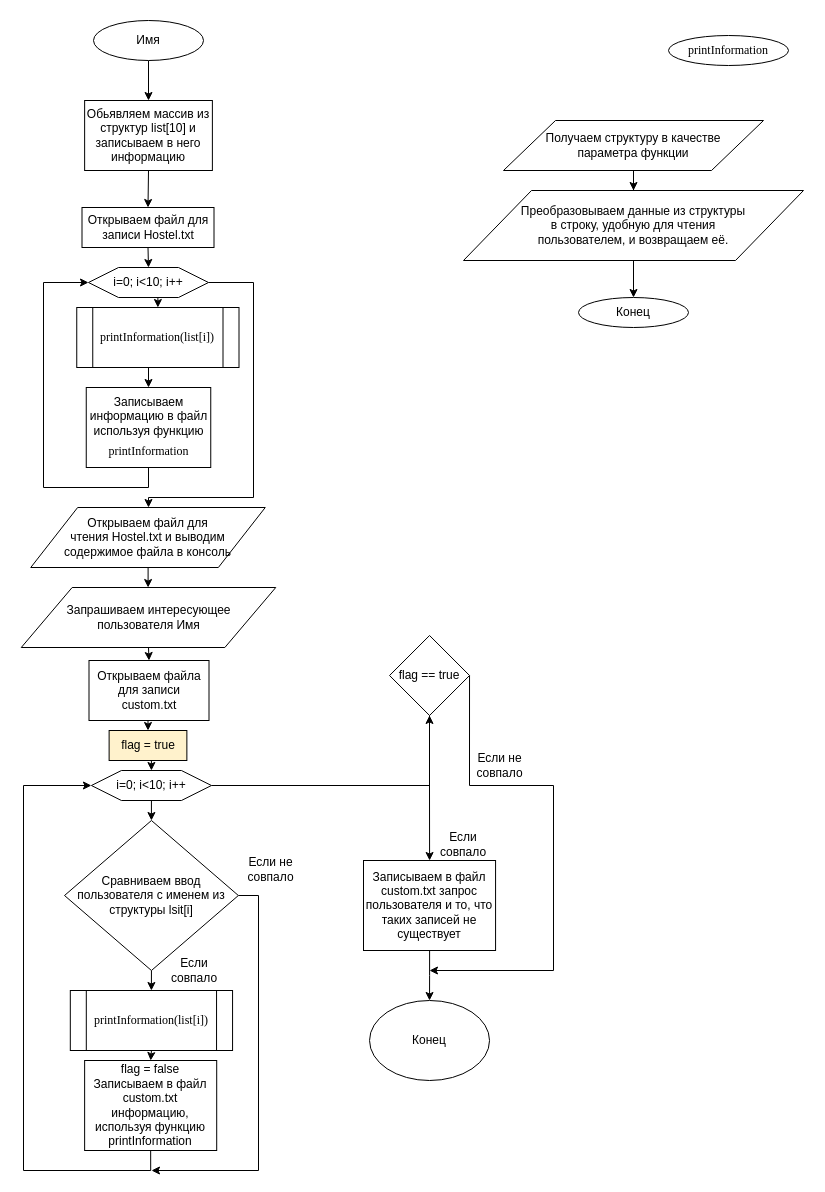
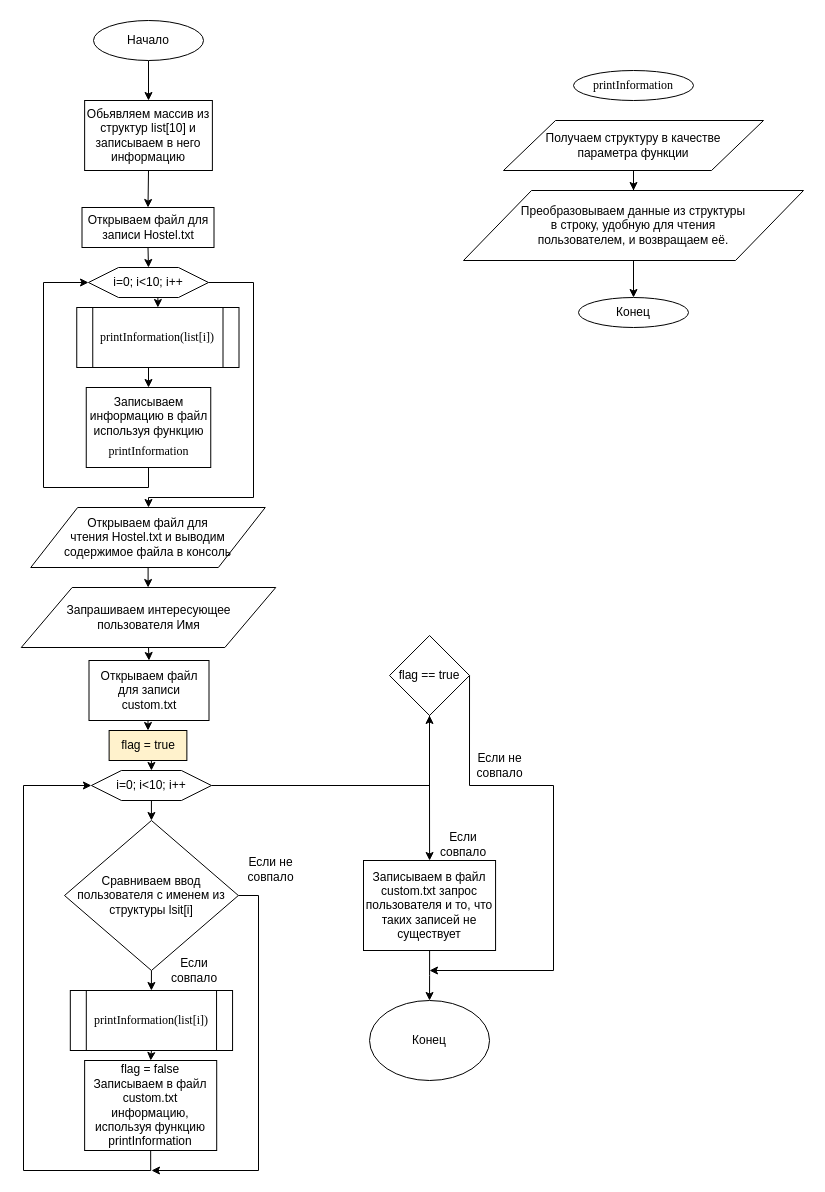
node "Имя": label "Имя" -> "Начало"
node "printInformation": moved (729, 51) -> (634, 86)
node "Открываем файла для записи custom.txt": label "Открываем файла для записи custom.txt" -> "Открываем файл для записи custom.txt"
